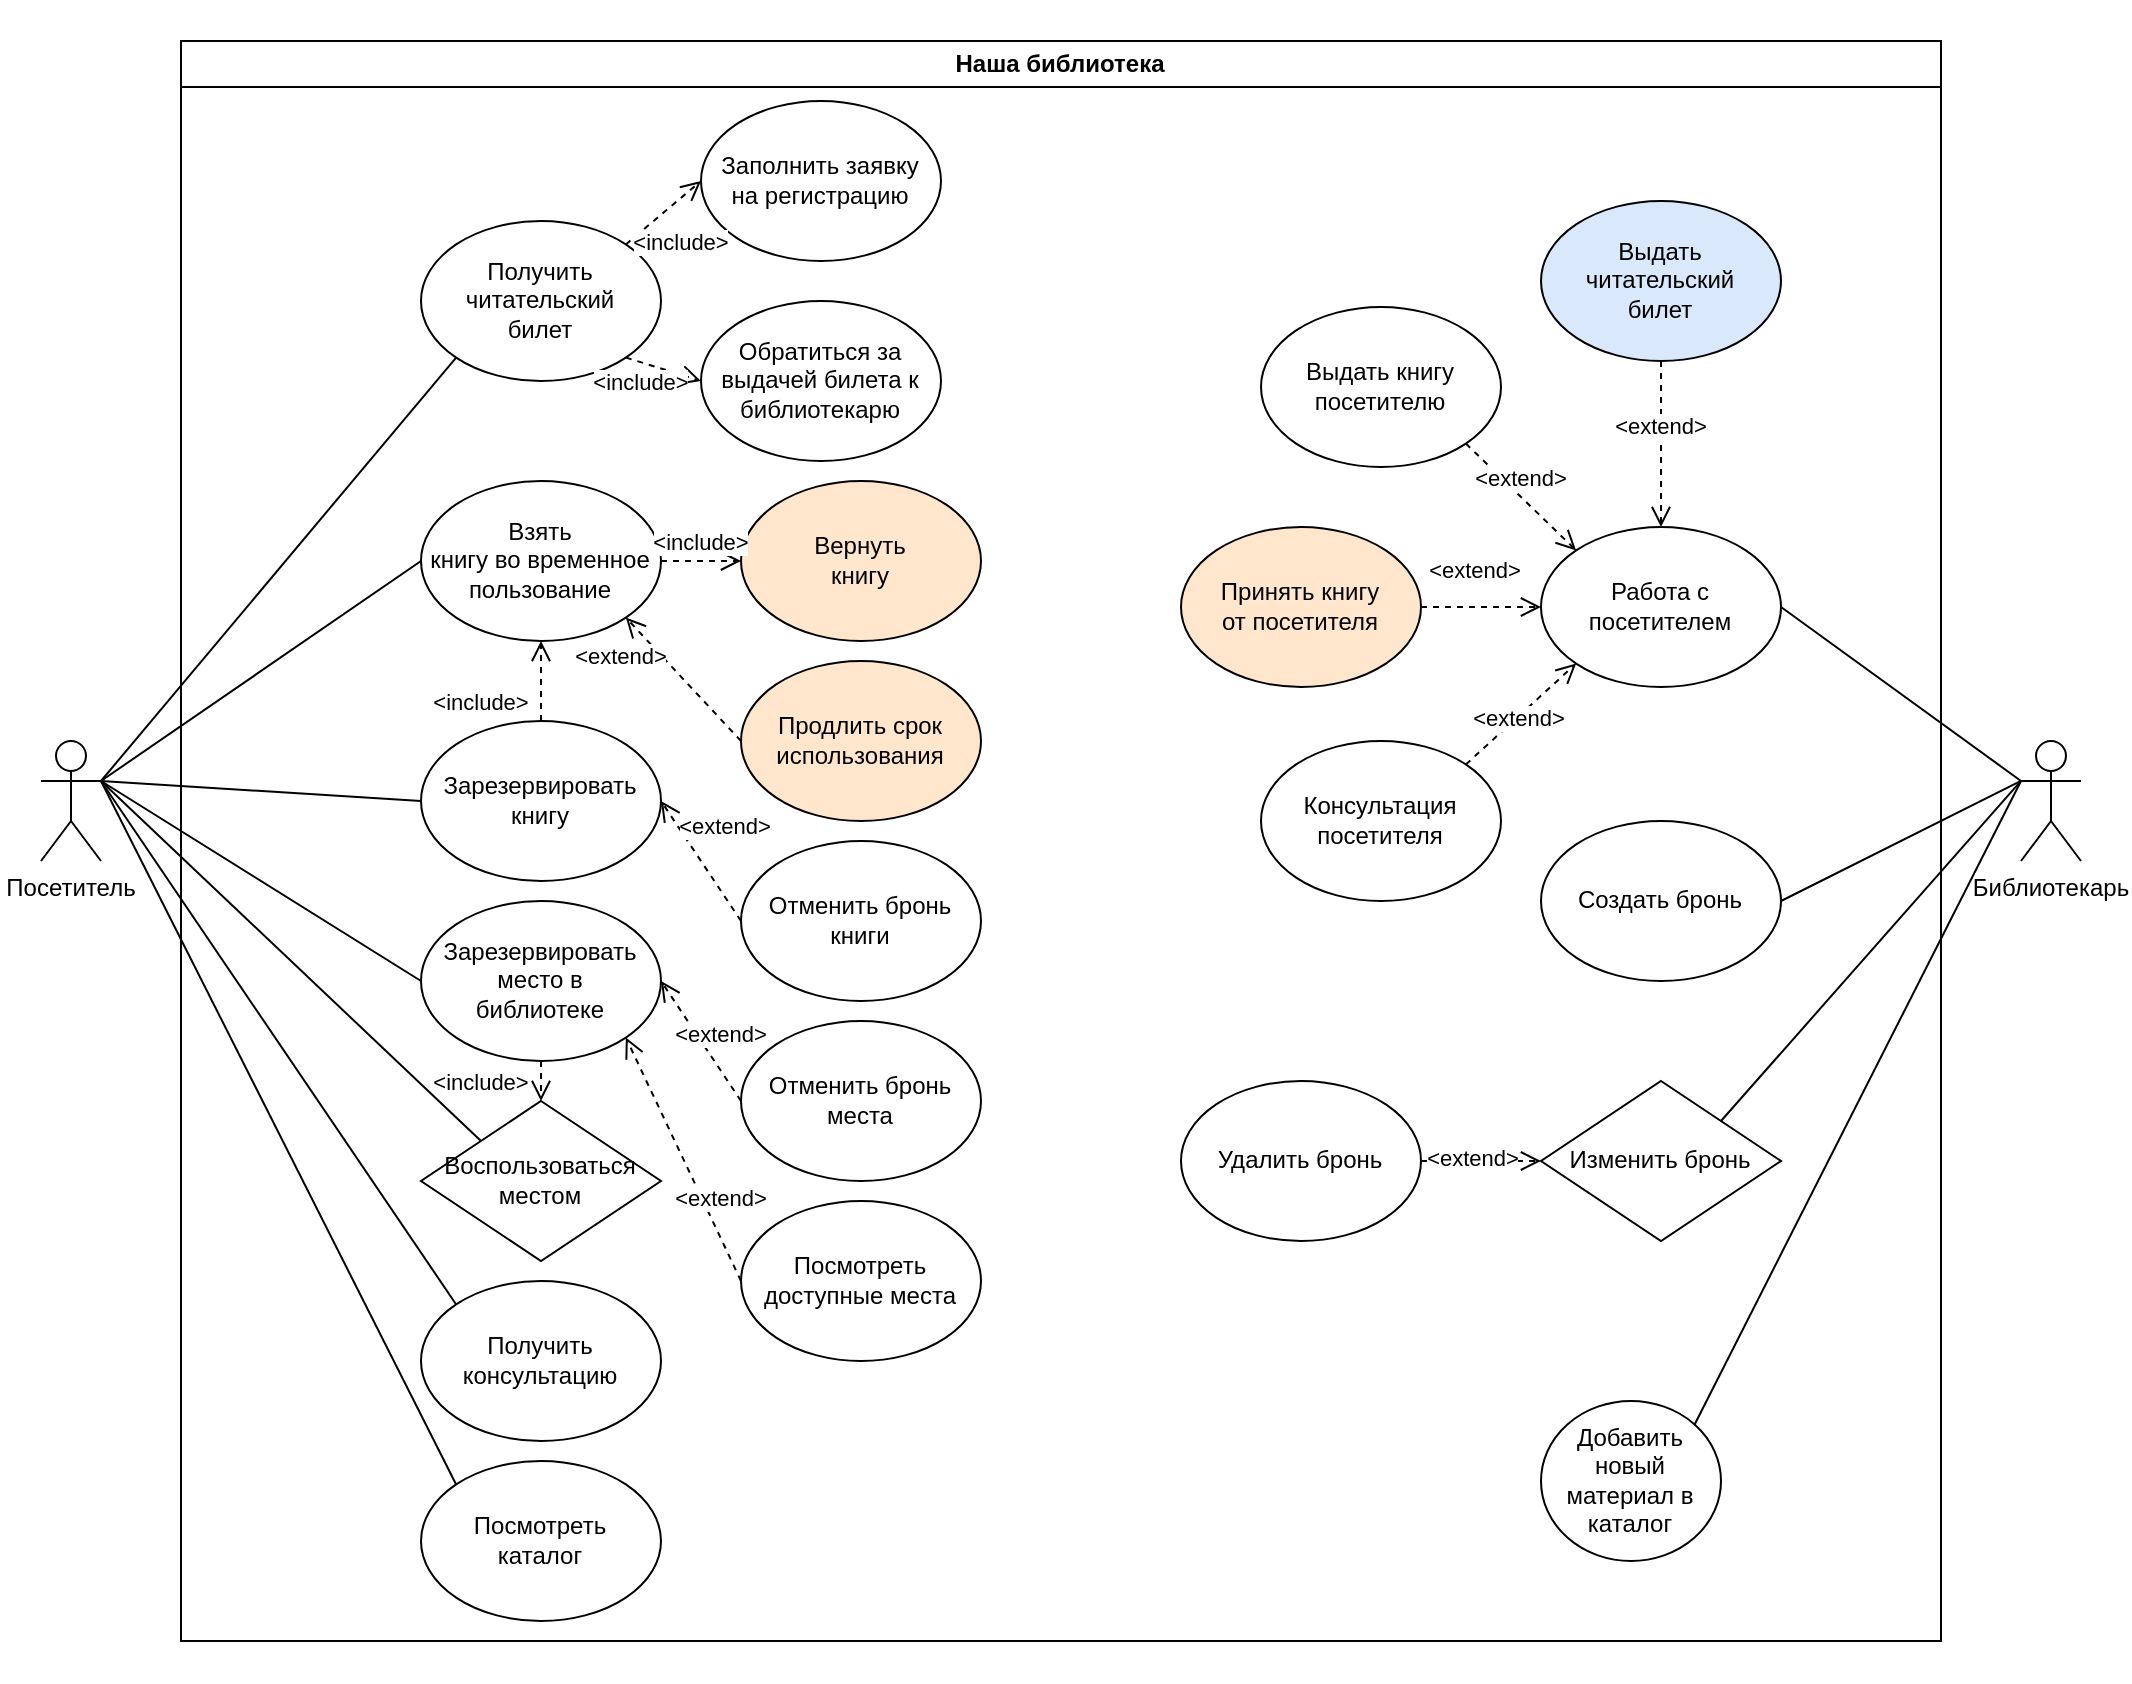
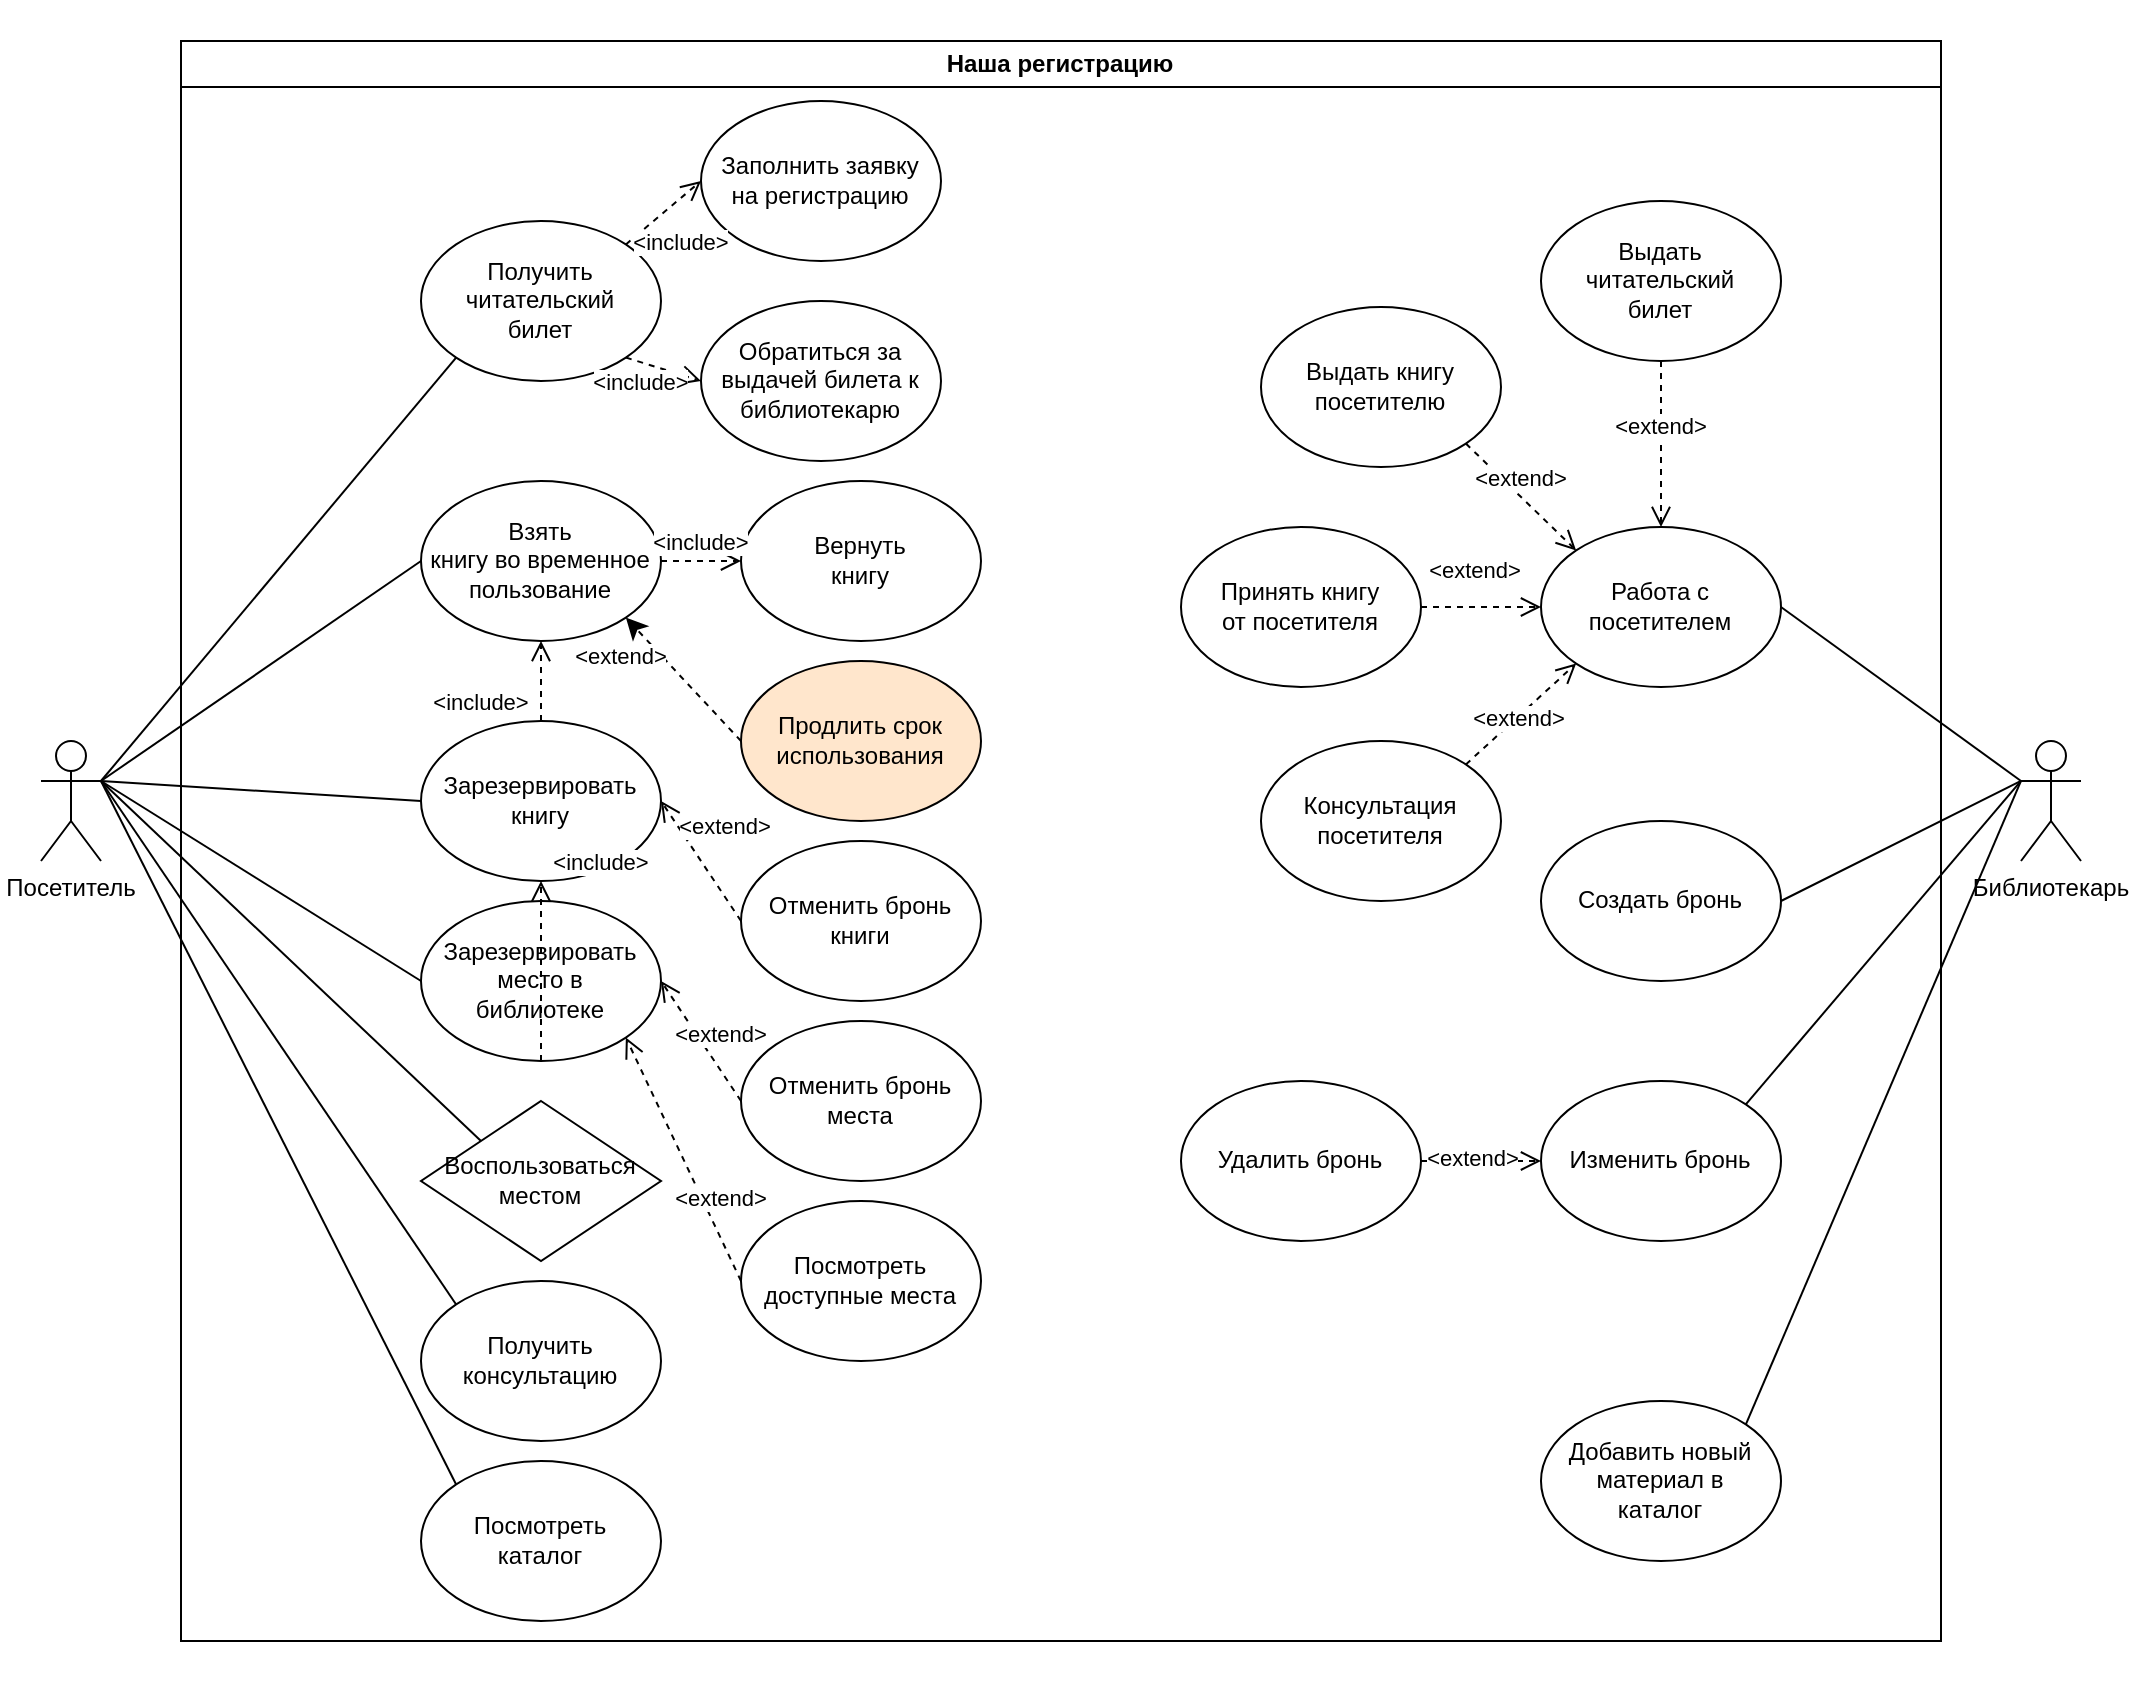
node "Наша библиотека": label "Наша библиотека" -> "Наша регистрацию"
node "Выдать читательский билет": fillcolor #dae8fc -> #ffffff
node "Вернуть книгу": fillcolor #ffe6cc -> #ffffff
node "Принять книгу от посетителя": fillcolor #ffe6cc -> #ffffff
edge "Продлить срок использования" -> "Взять книгу во временное пользование": arrowhead open -> classic
edge "Зарезервировать место в библиотеке" -> "Воспользоваться местом": now "Зарезервировать место в библиотеке" -> "Зарезервировать книгу"
node "Изменить бронь": shape diamond -> ellipse
node "Добавить новый материал в каталог": size 180x160 -> 240x160
